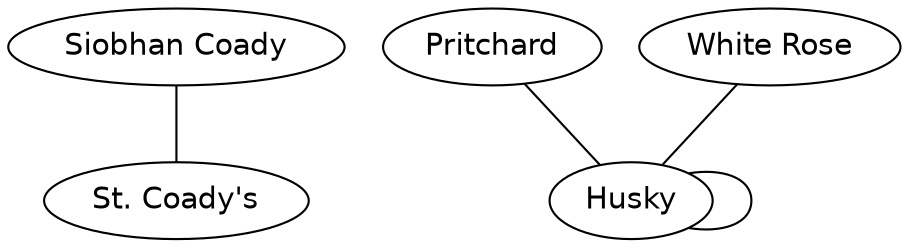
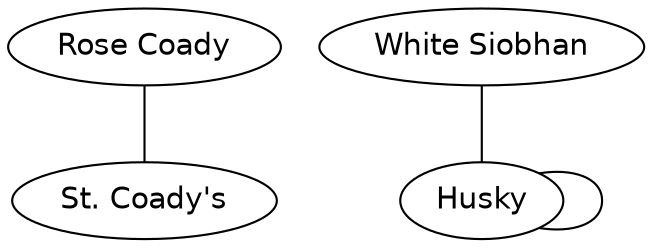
node "Siobhan Coady": label "Siobhan Coady" -> "Rose Coady"
node "Pritchard": removed
node "White Rose": label "White Rose" -> "White Siobhan"
